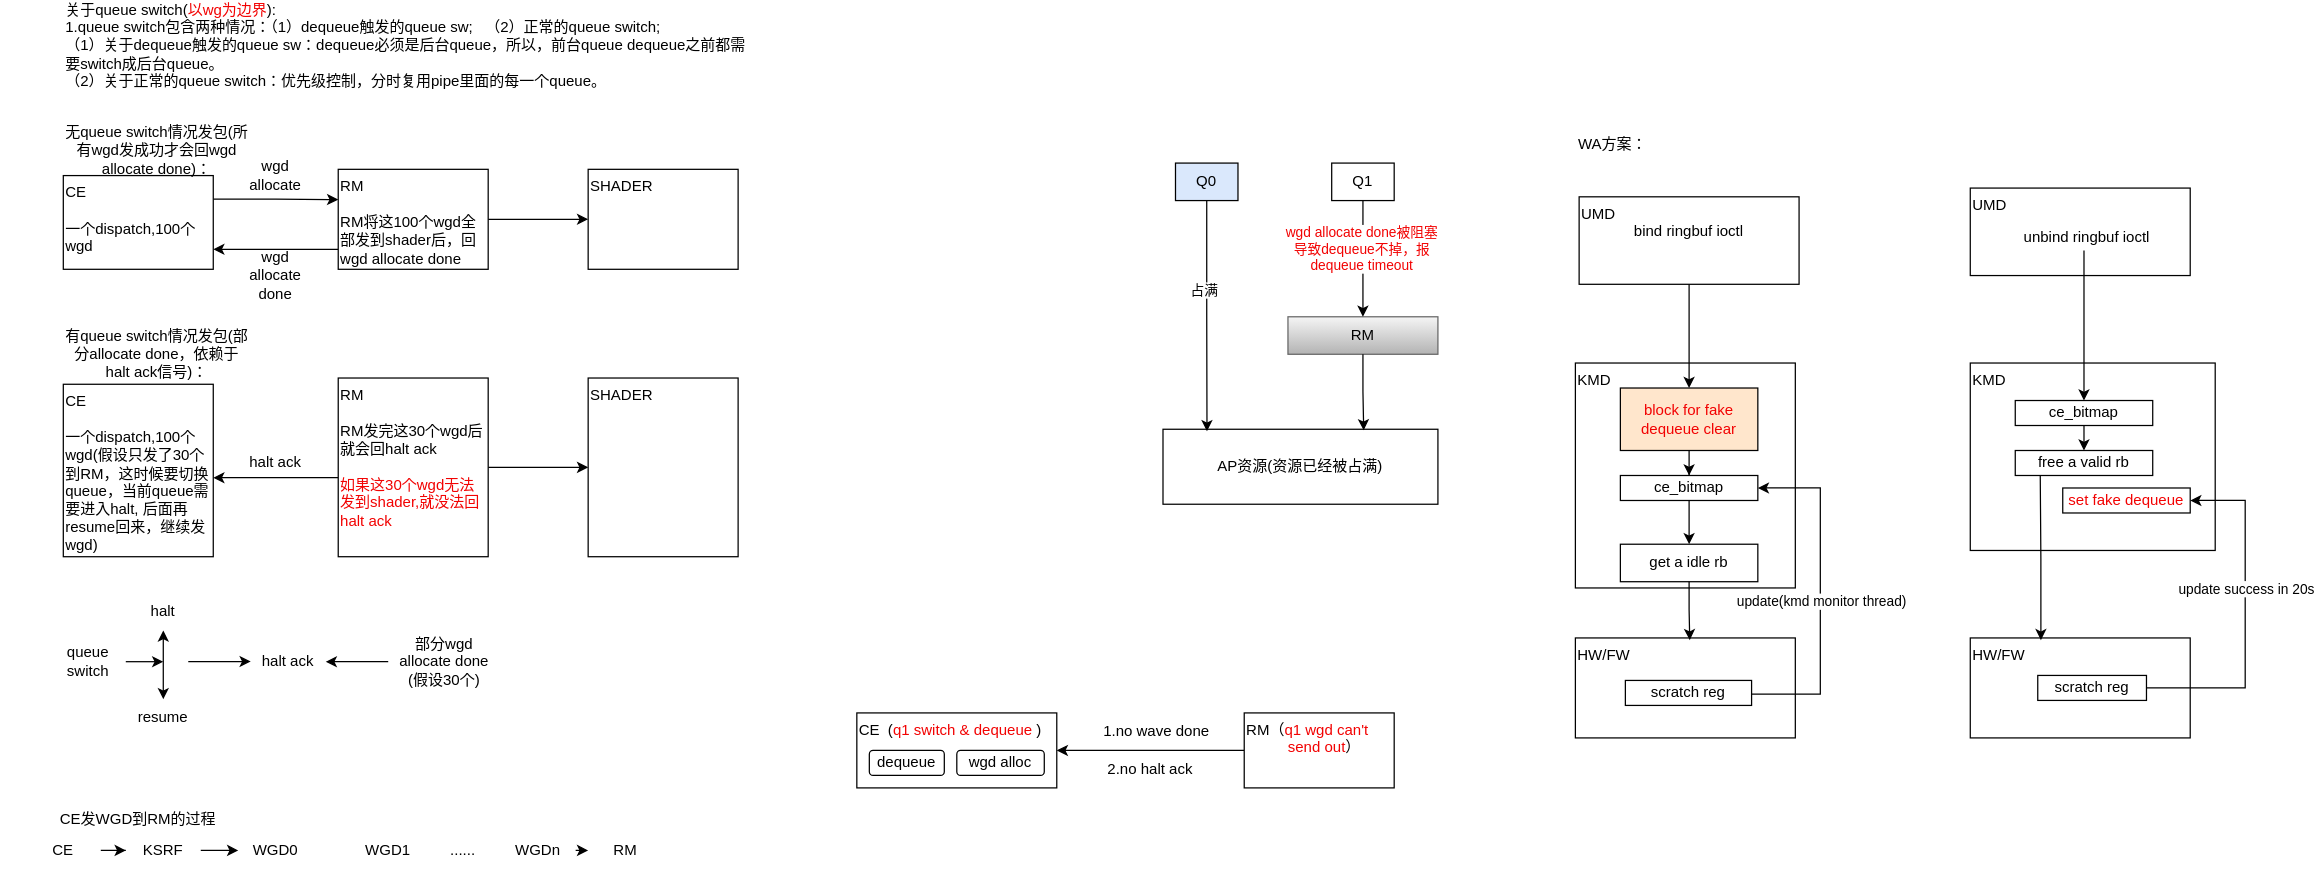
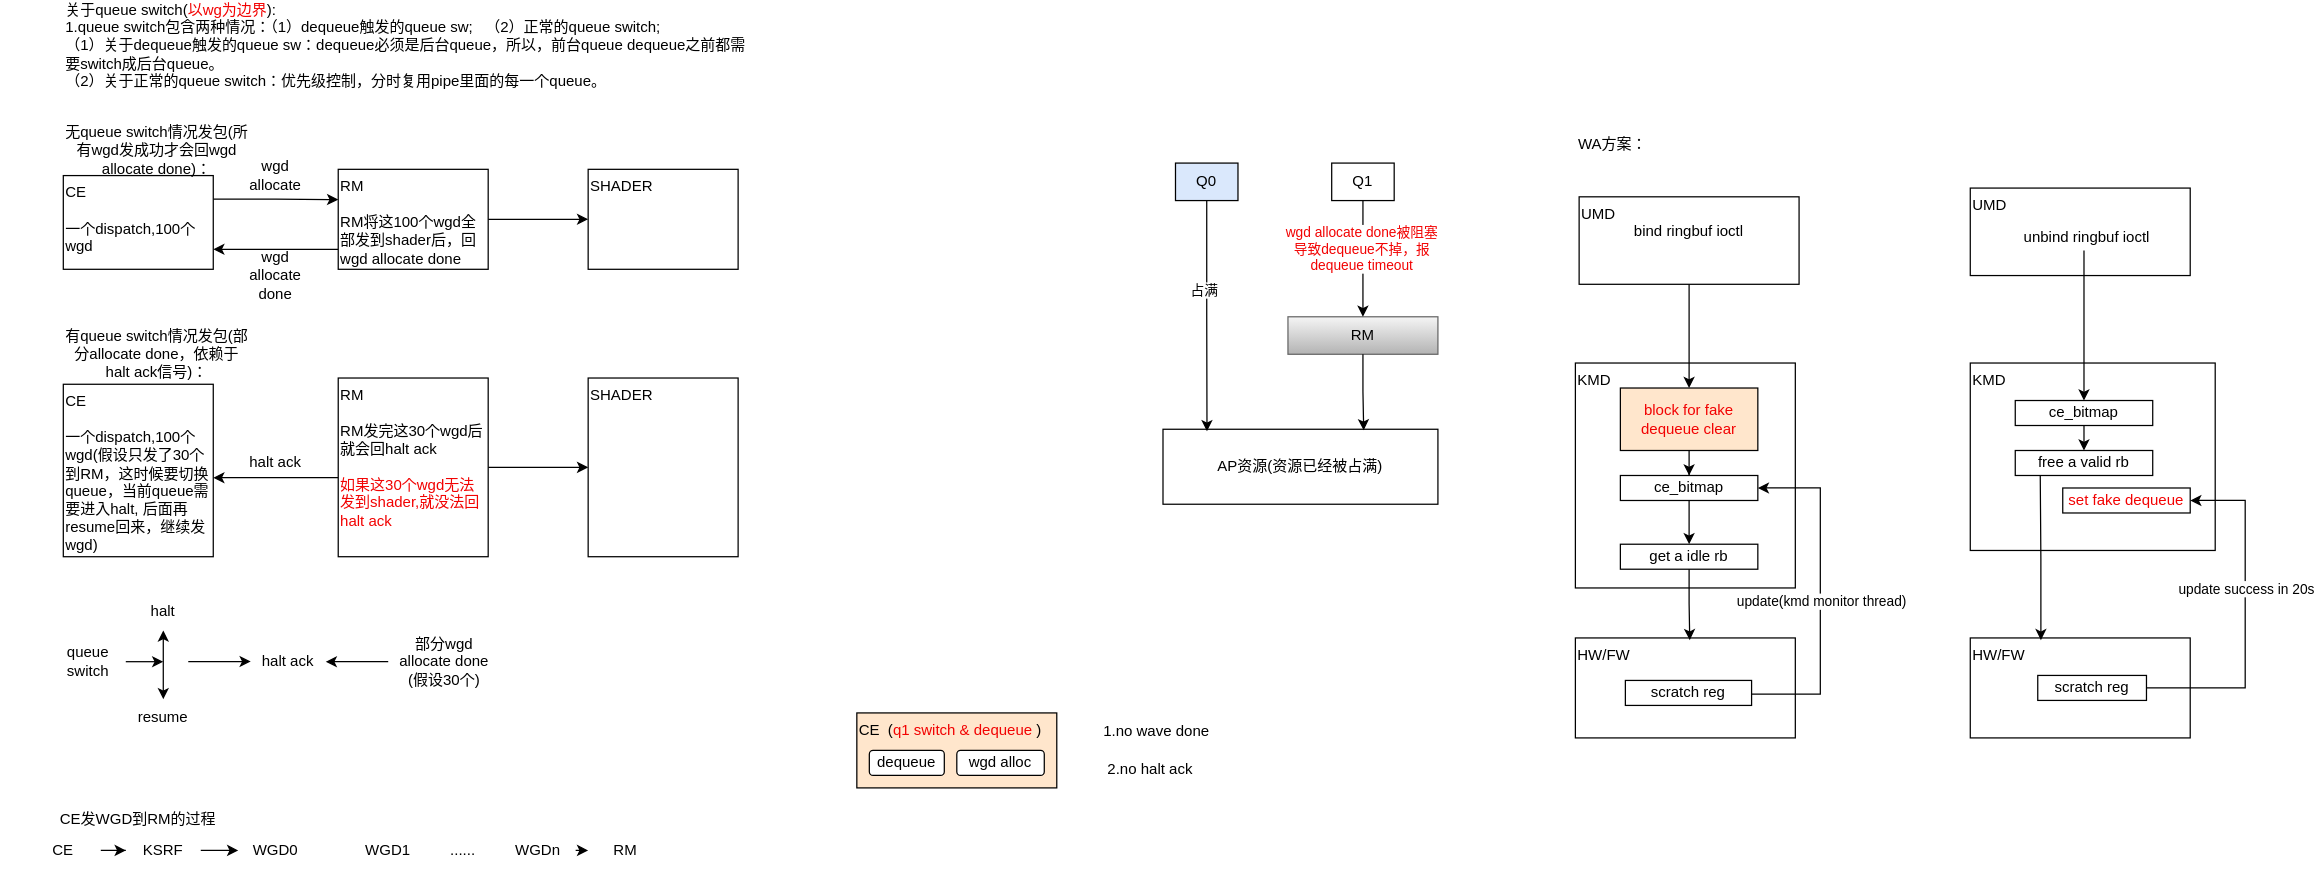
node "get a idle rb": size 138x38 -> 138x25
node "CE (q1 switch & dequeue )": fillcolor #ffffff -> #ffe6cc
edge "RM（q1 wgd can't send out）" -> "CE (q1 switch & dequeue )": removed
node "RM（q1 wgd can't send out）": removed
